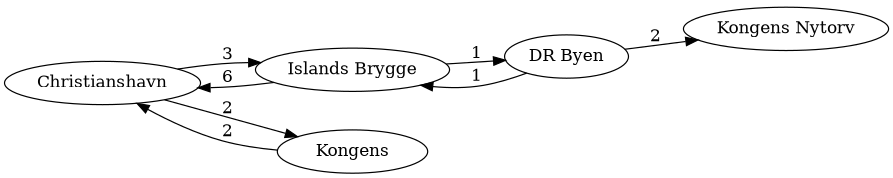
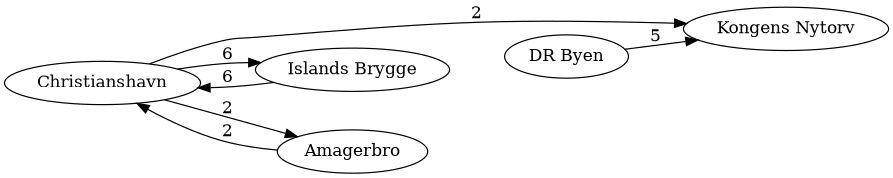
edge "Christianshavn" -> "Kongens Nytorv": added, label "2"
edge "DR Byen" -> "Kongens Nytorv": label "2" -> "5"
edge "Christianshavn" -> "Islands Brygge": label "3" -> "6"
edge "Islands Brygge" -> "DR Byen": removed, label "1"
edge "DR Byen" -> "Islands Brygge": removed, label "1"
node "Kongens": label "Kongens" -> "Amagerbro"
